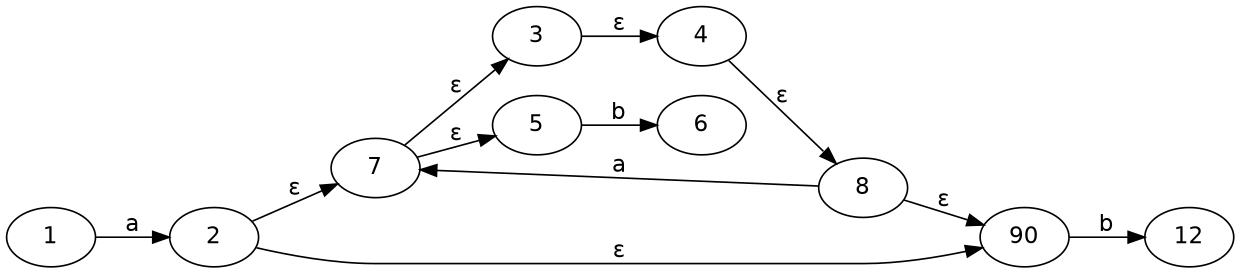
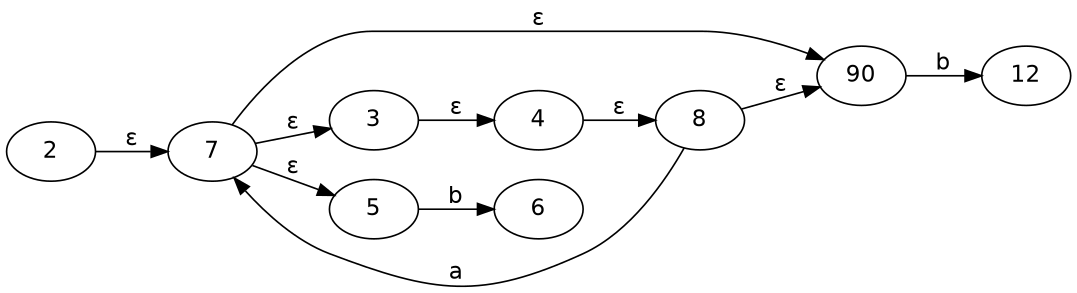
node "1": removed
edge "2" -> "90": now "7" -> "90"
